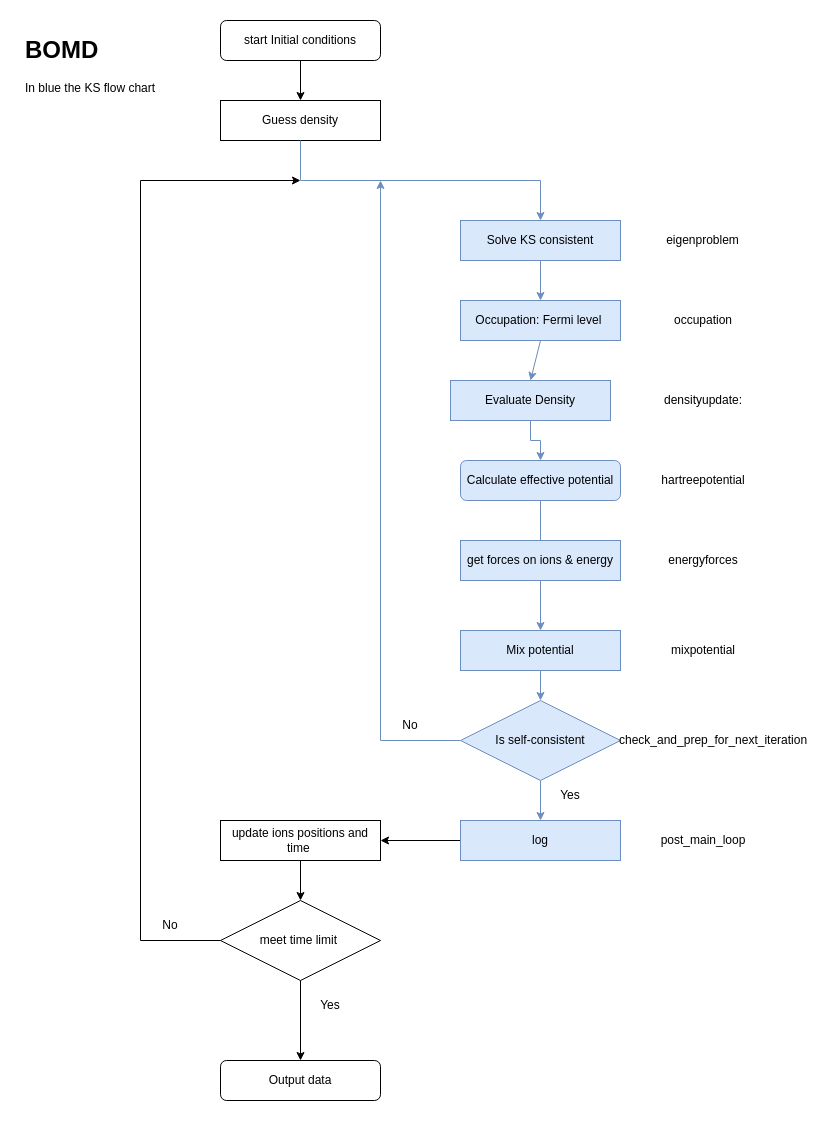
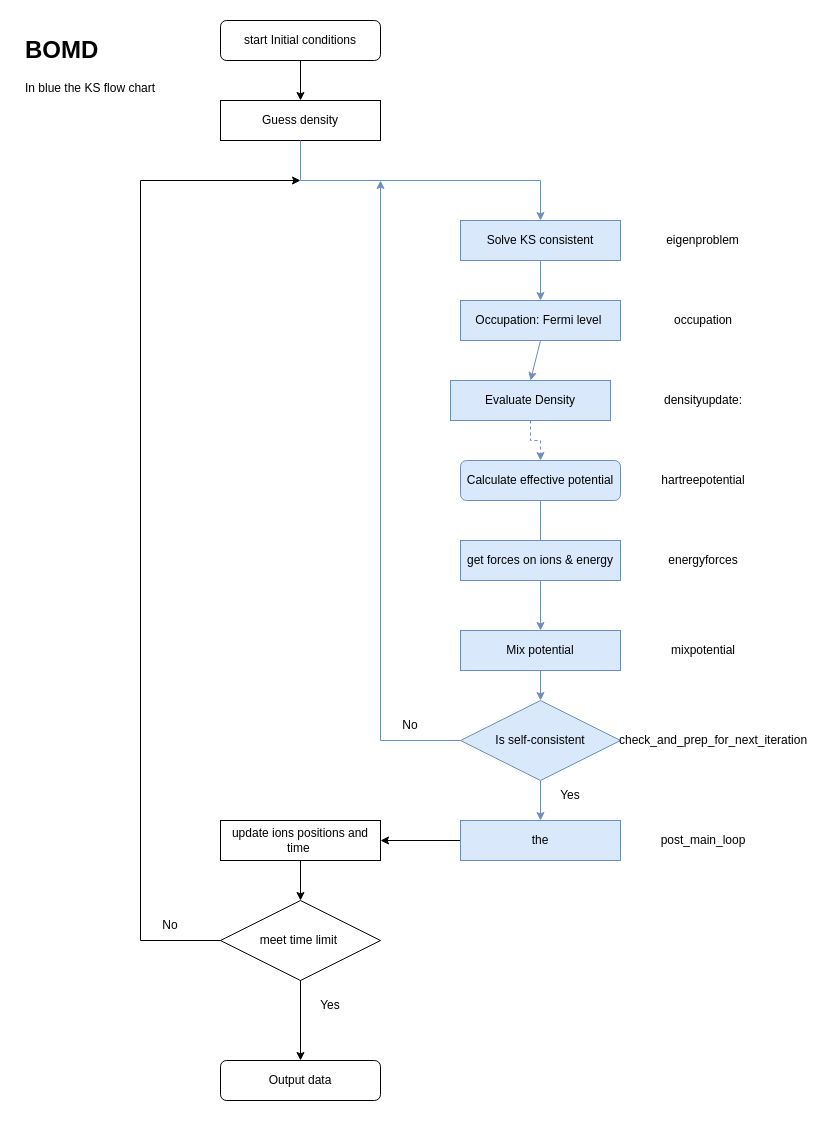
edge "Evaluate Density" -> "Calculate effective potential": style solid -> dashed
node "log": label "log" -> "the"
